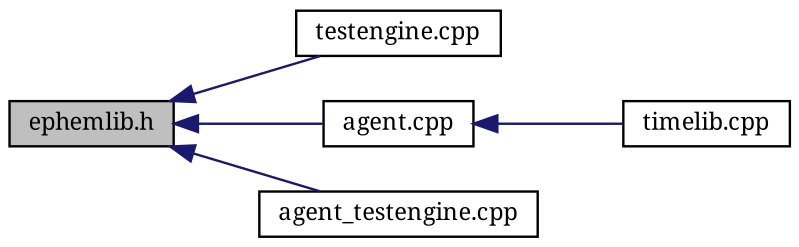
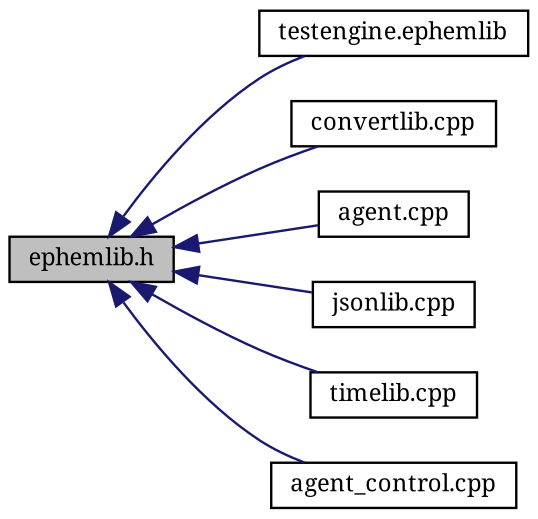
node "testengine.cpp": label "testengine.cpp" -> "testengine.ephemlib"
node "convertlib.cpp": added
edge "timelib.cpp" -> "agent.cpp": now "timelib.cpp" -> "ephemlib.h"
node "agent_testengine.cpp": label "agent_testengine.cpp" -> "agent_control.cpp"
node "jsonlib.cpp": added
